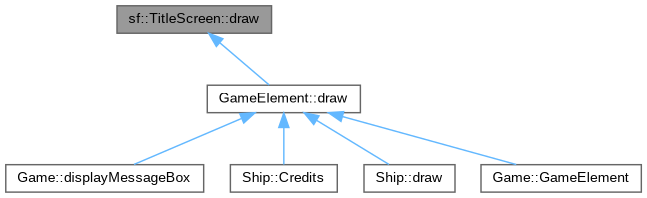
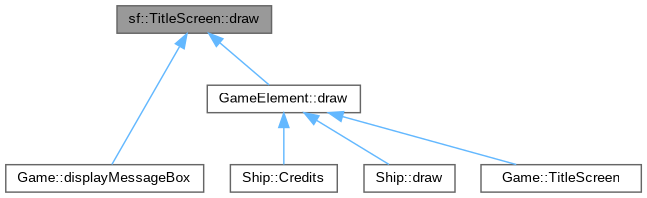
edge "Game::displayMessageBox" -> "GameElement::draw": now "Game::displayMessageBox" -> "sf::TitleScreen::draw"
node "Game::GameElement": label "Game::GameElement" -> "Game::TitleScreen"
